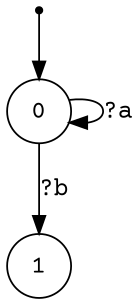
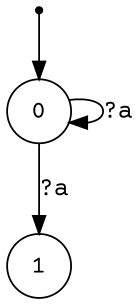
edge "0" -> "1": label "?b" -> "?a"
